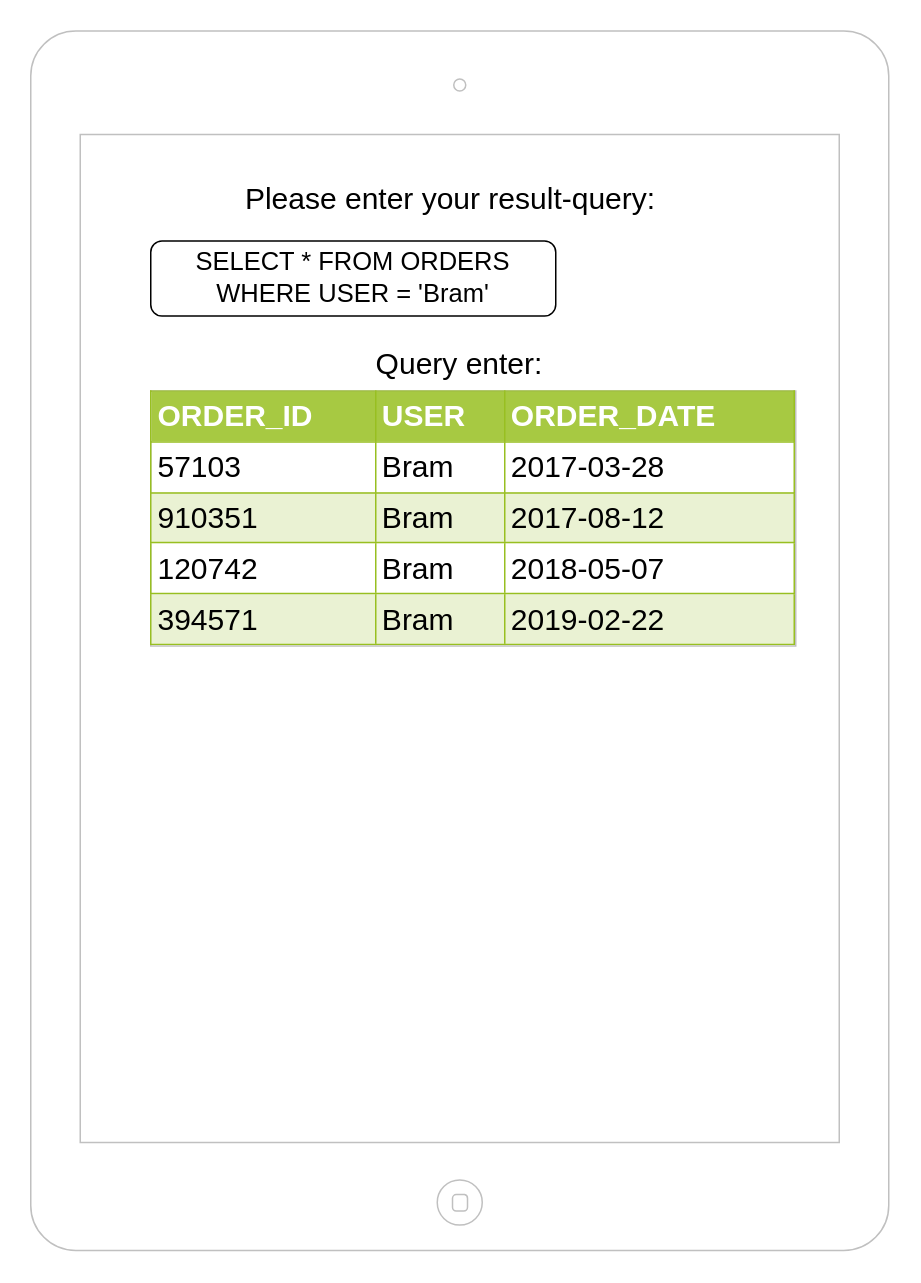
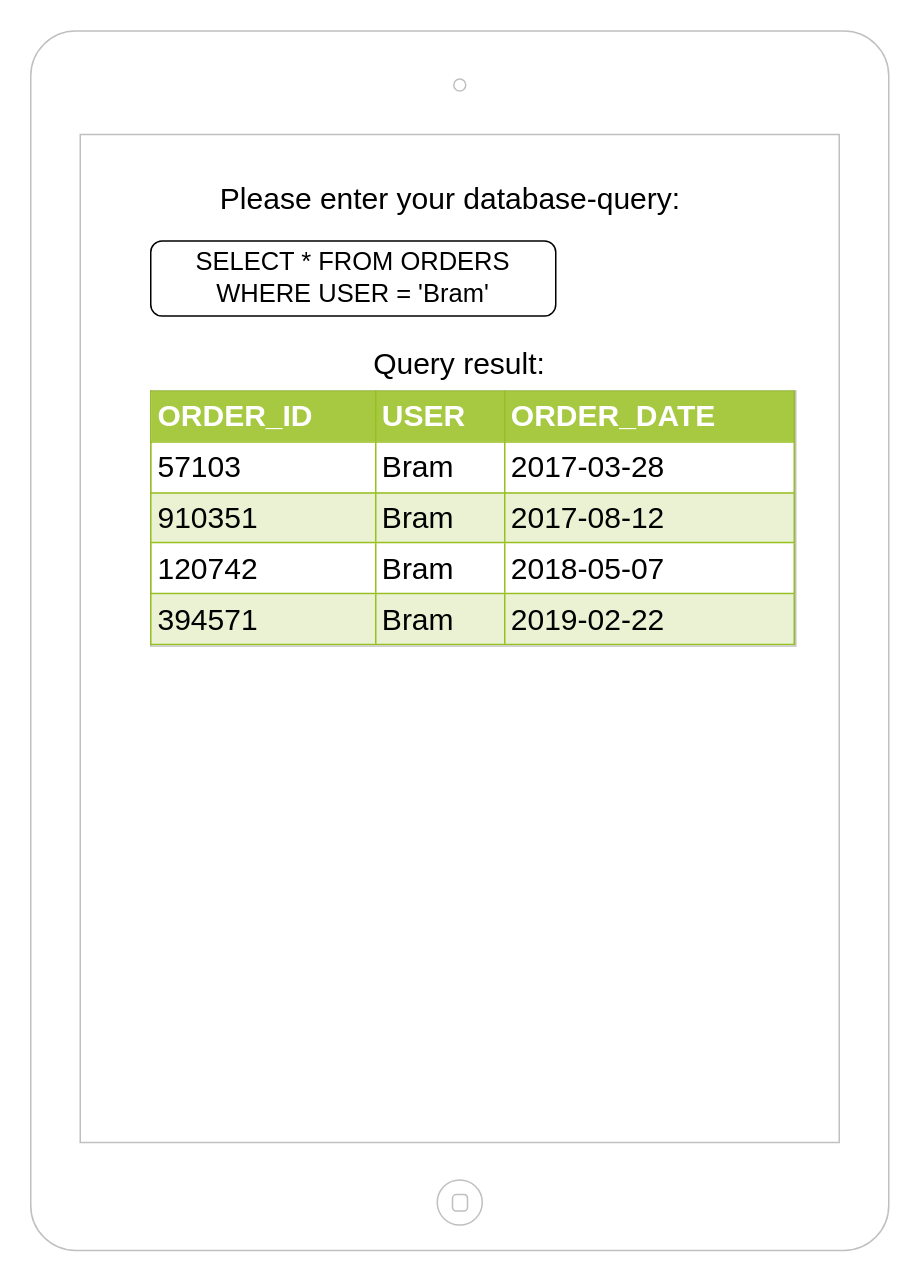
node "Please enter your result-query:": label "Please enter your result-query:" -> "Please enter your database-query:"
node "Query enter:": label "Query enter:" -> "Query result:"
